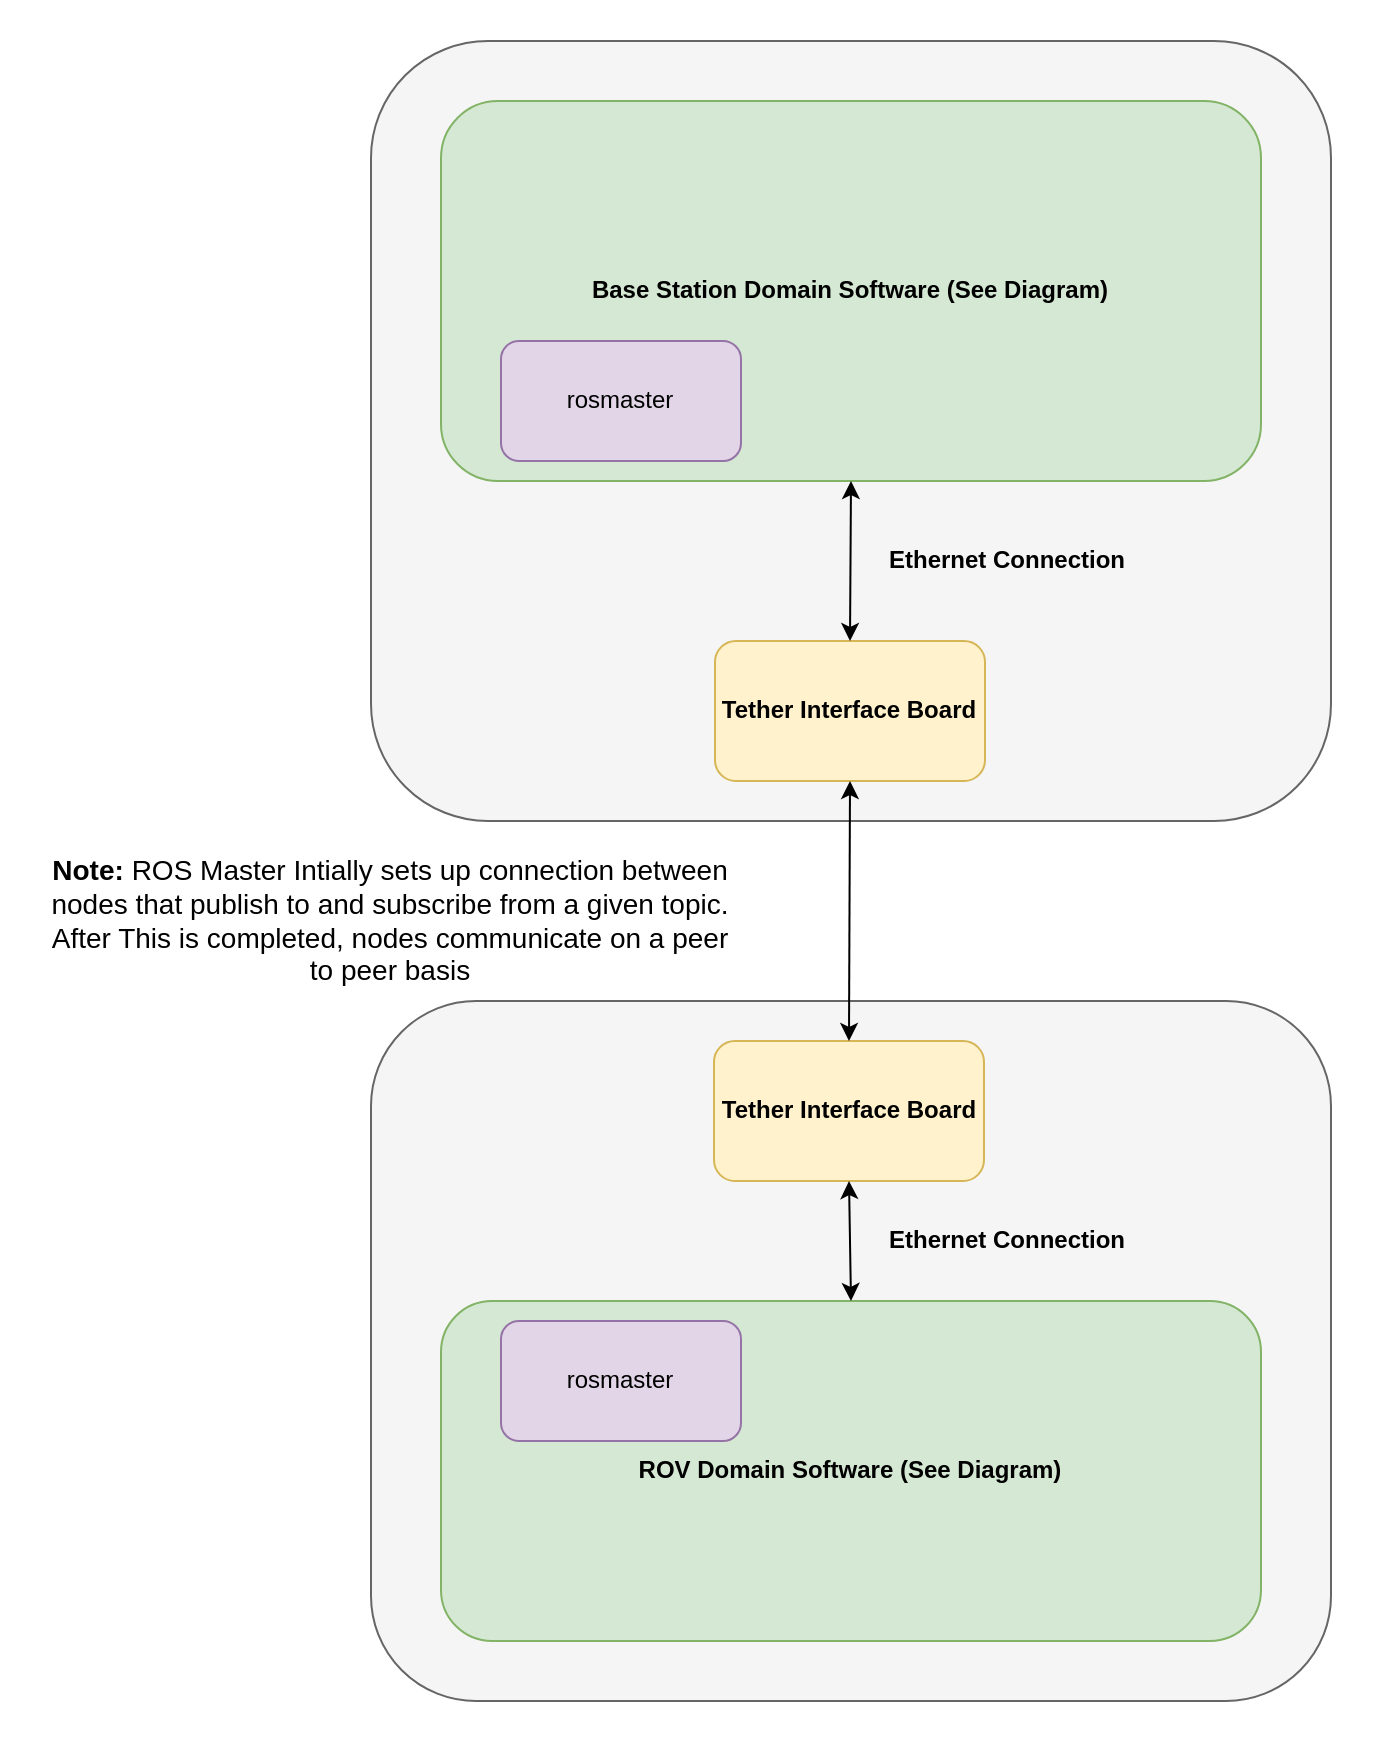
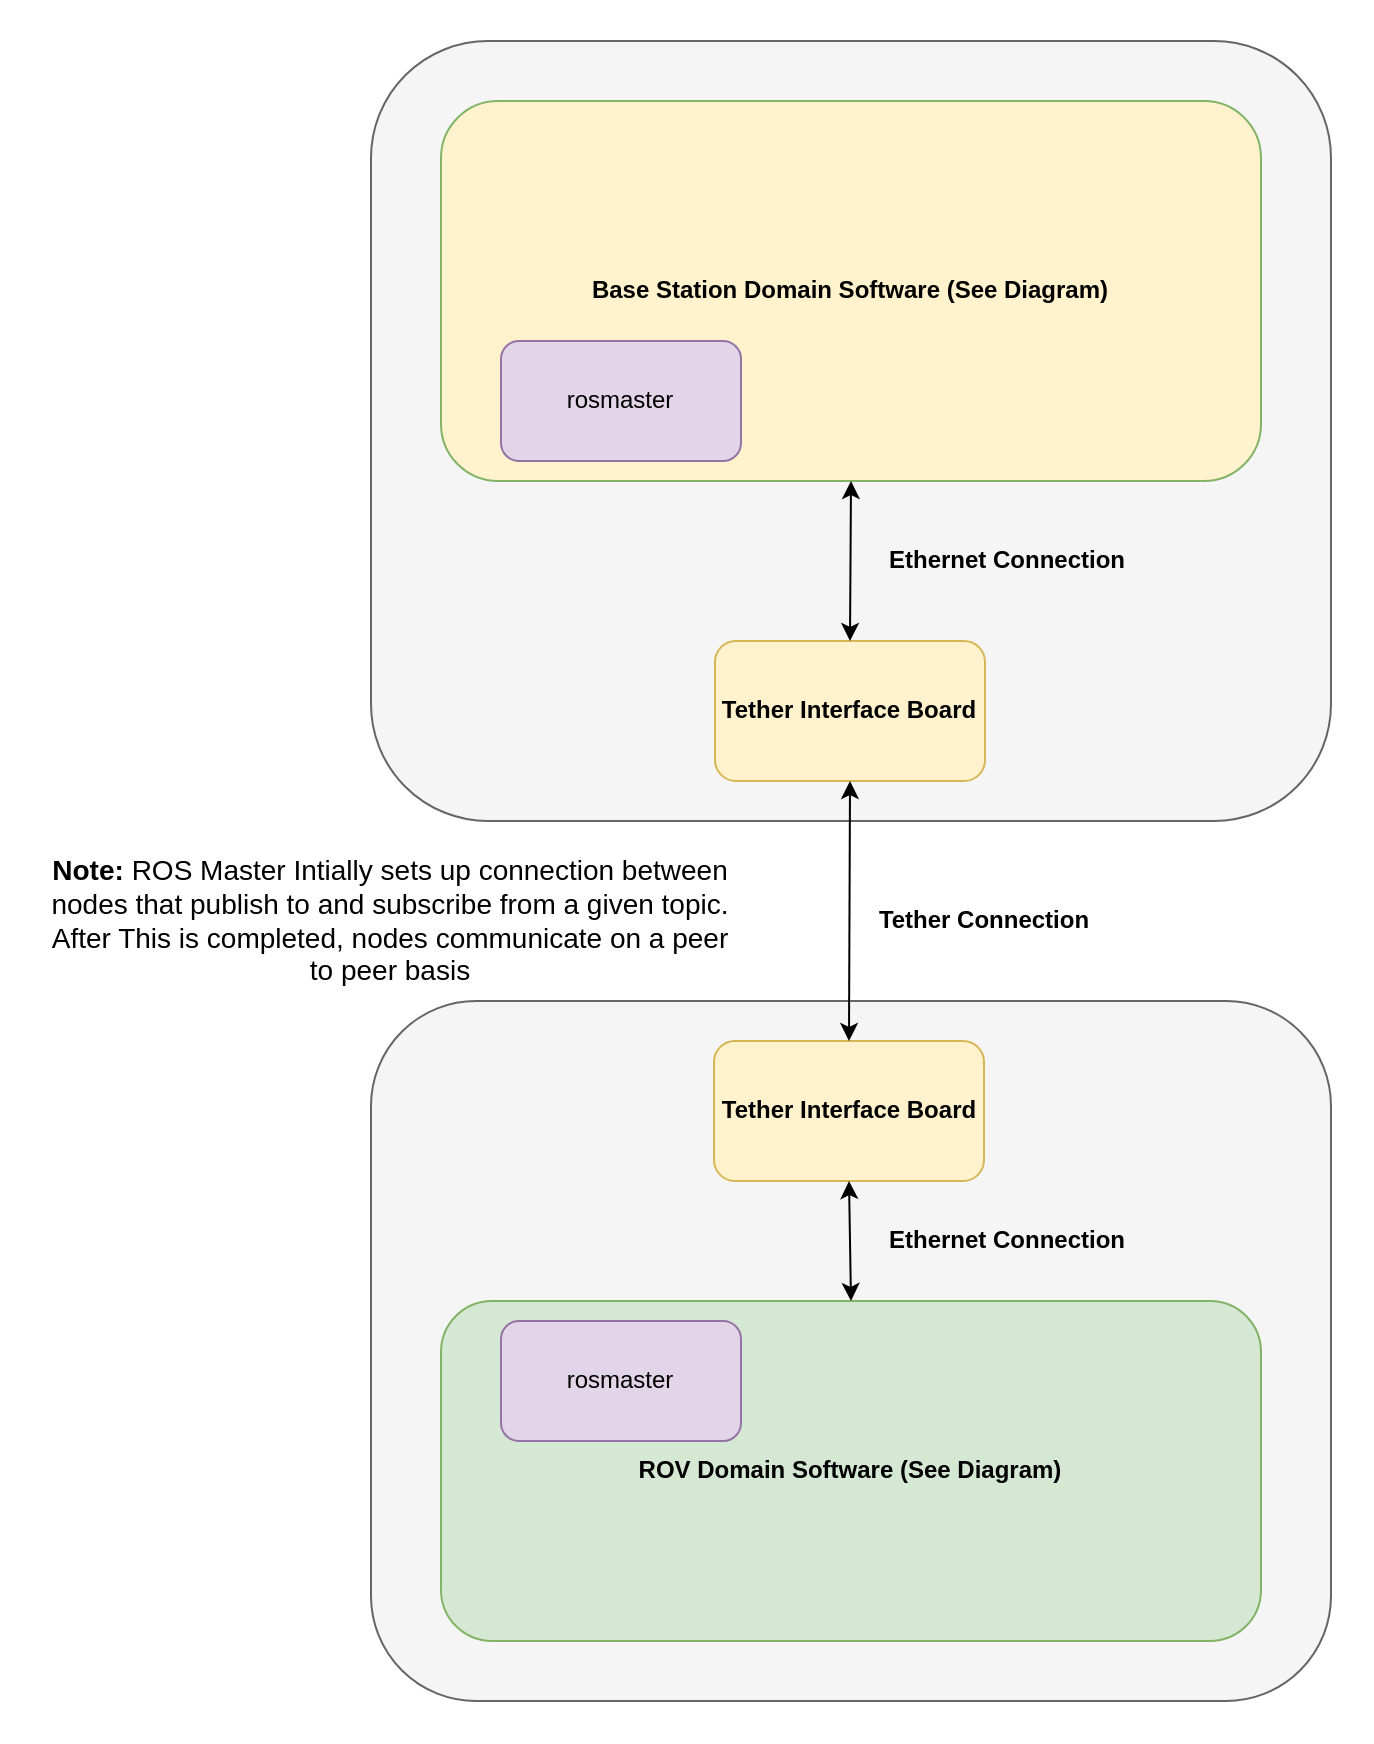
node "Base Station Domain Software (See Diagram)": fillcolor #d5e8d4 -> #fff2cc
node "Tether Connection": added
